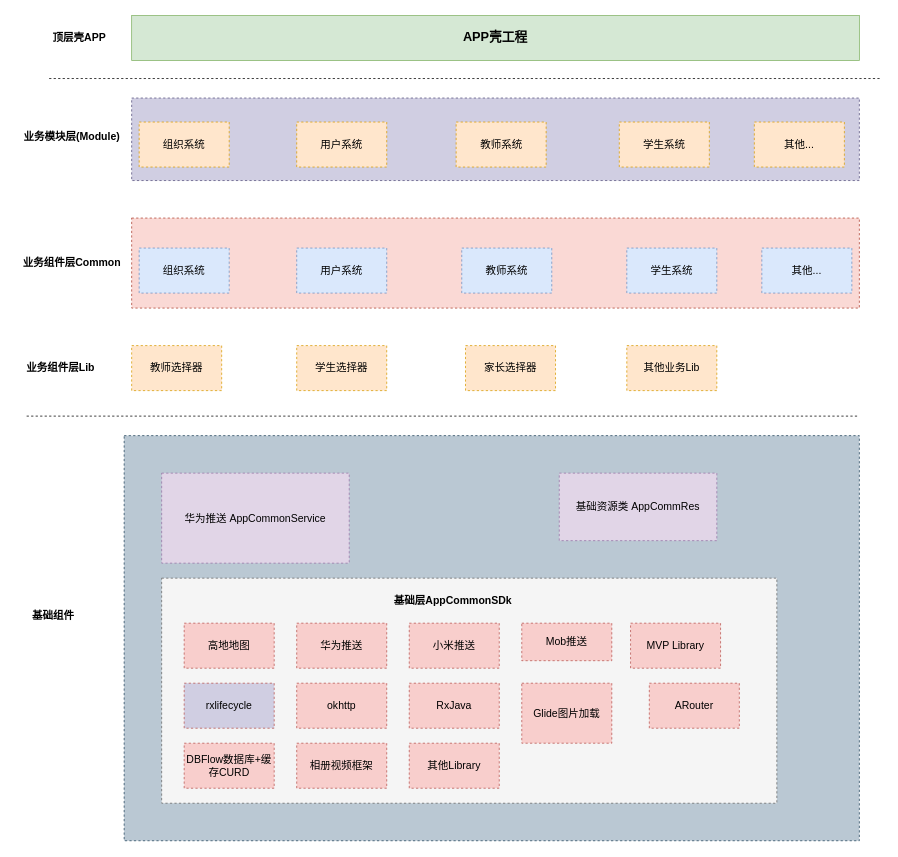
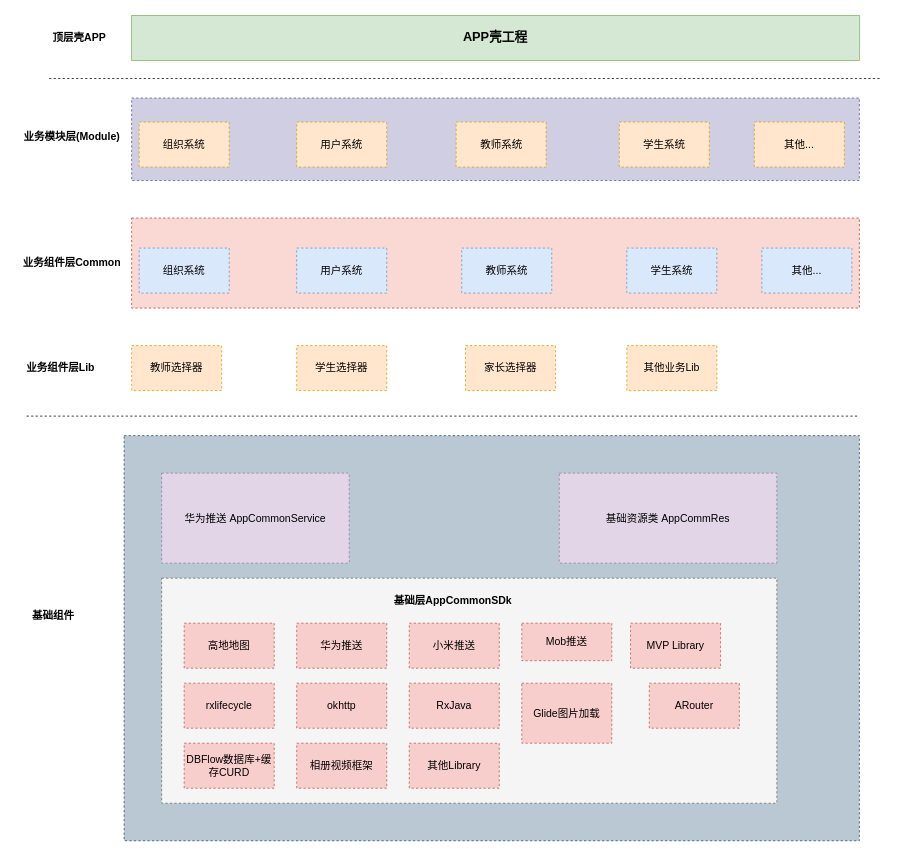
node "基础资源类 AppCommRes": size 158x68 -> 218x90
node "rxlifecycle": fillcolor #d0cee2 -> #f8cecc
